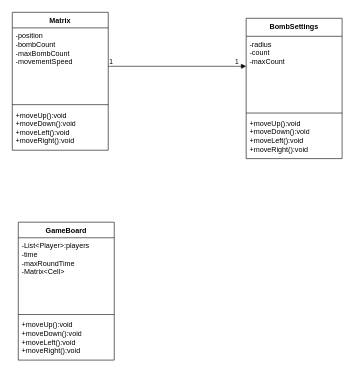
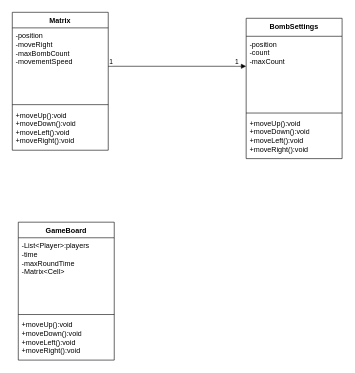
node "-position -bombCount -maxBombCount -movementSpeed": label "-position -bombCount -maxBombCount -movementSpeed" -> "-position -moveRight -maxBombCount -movementSpeed"
node "-radius -count -maxCount": label "-radius -count -maxCount" -> "-position -count -maxCount"
